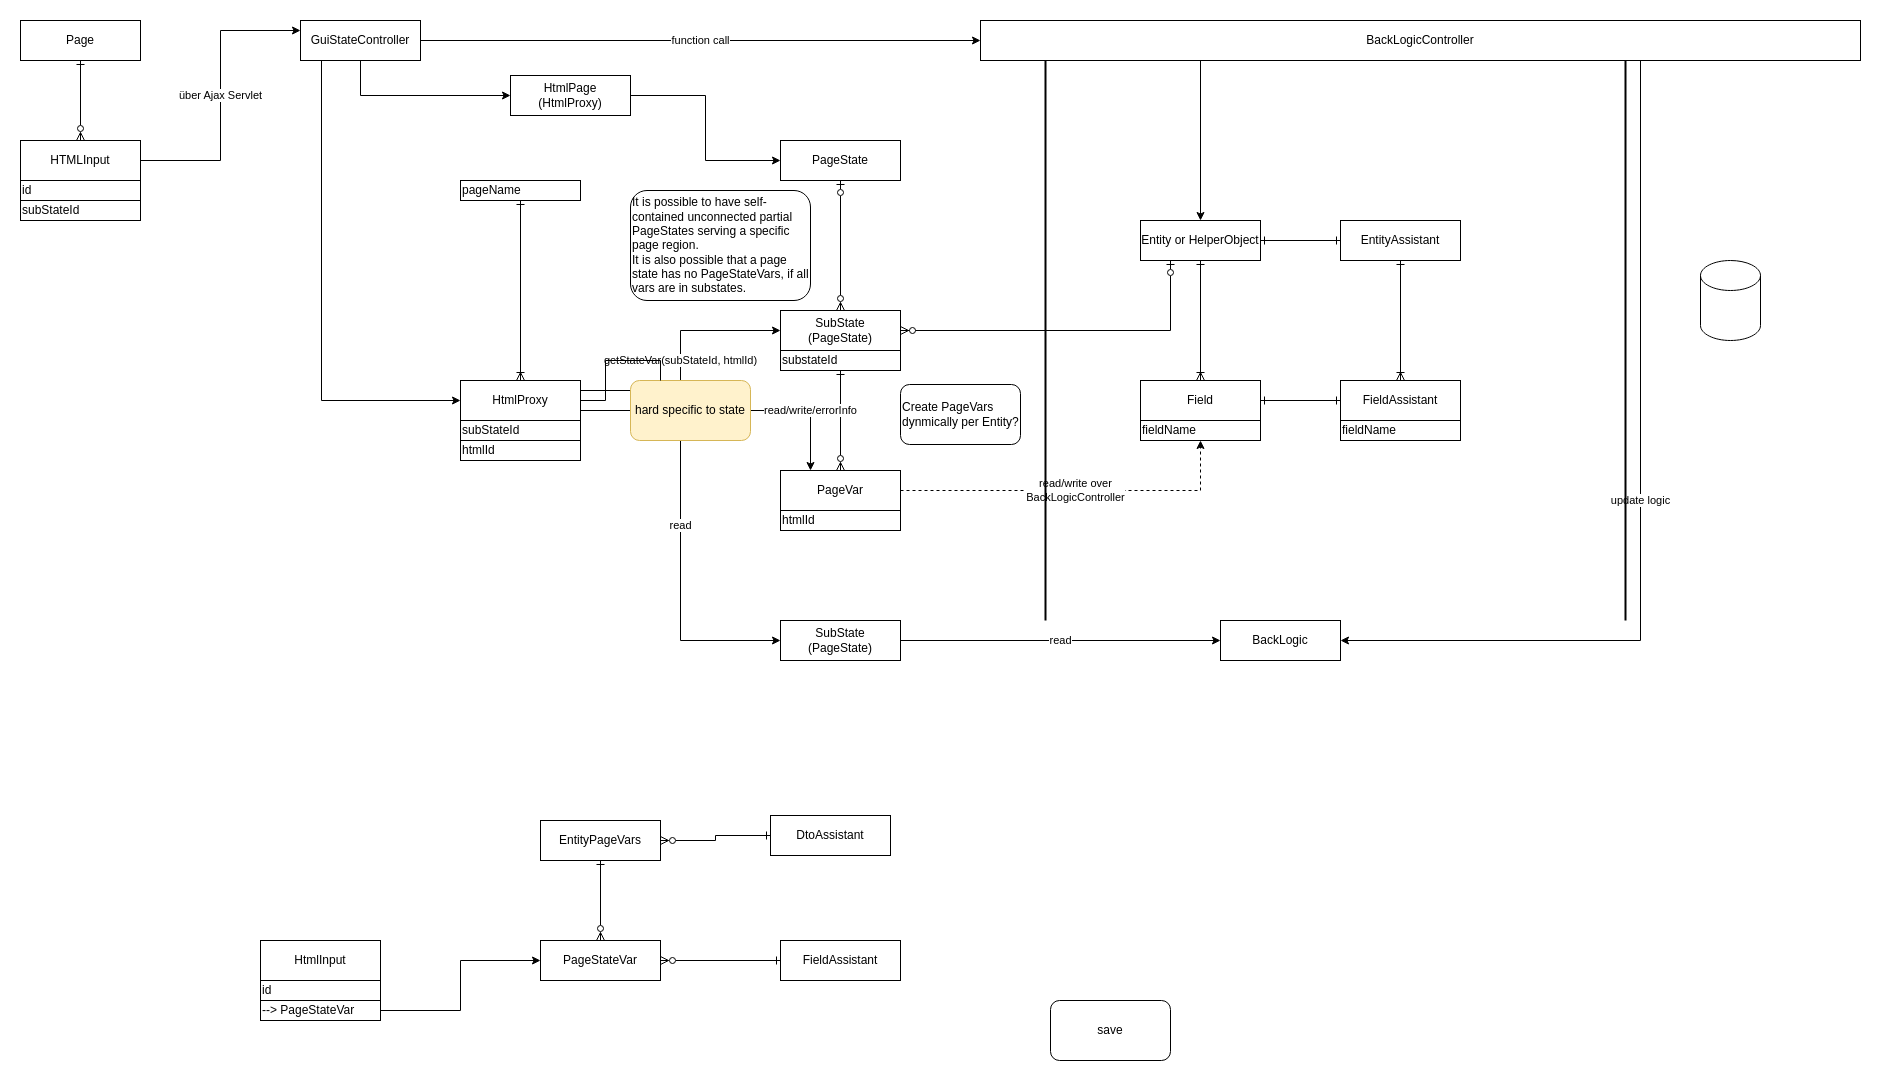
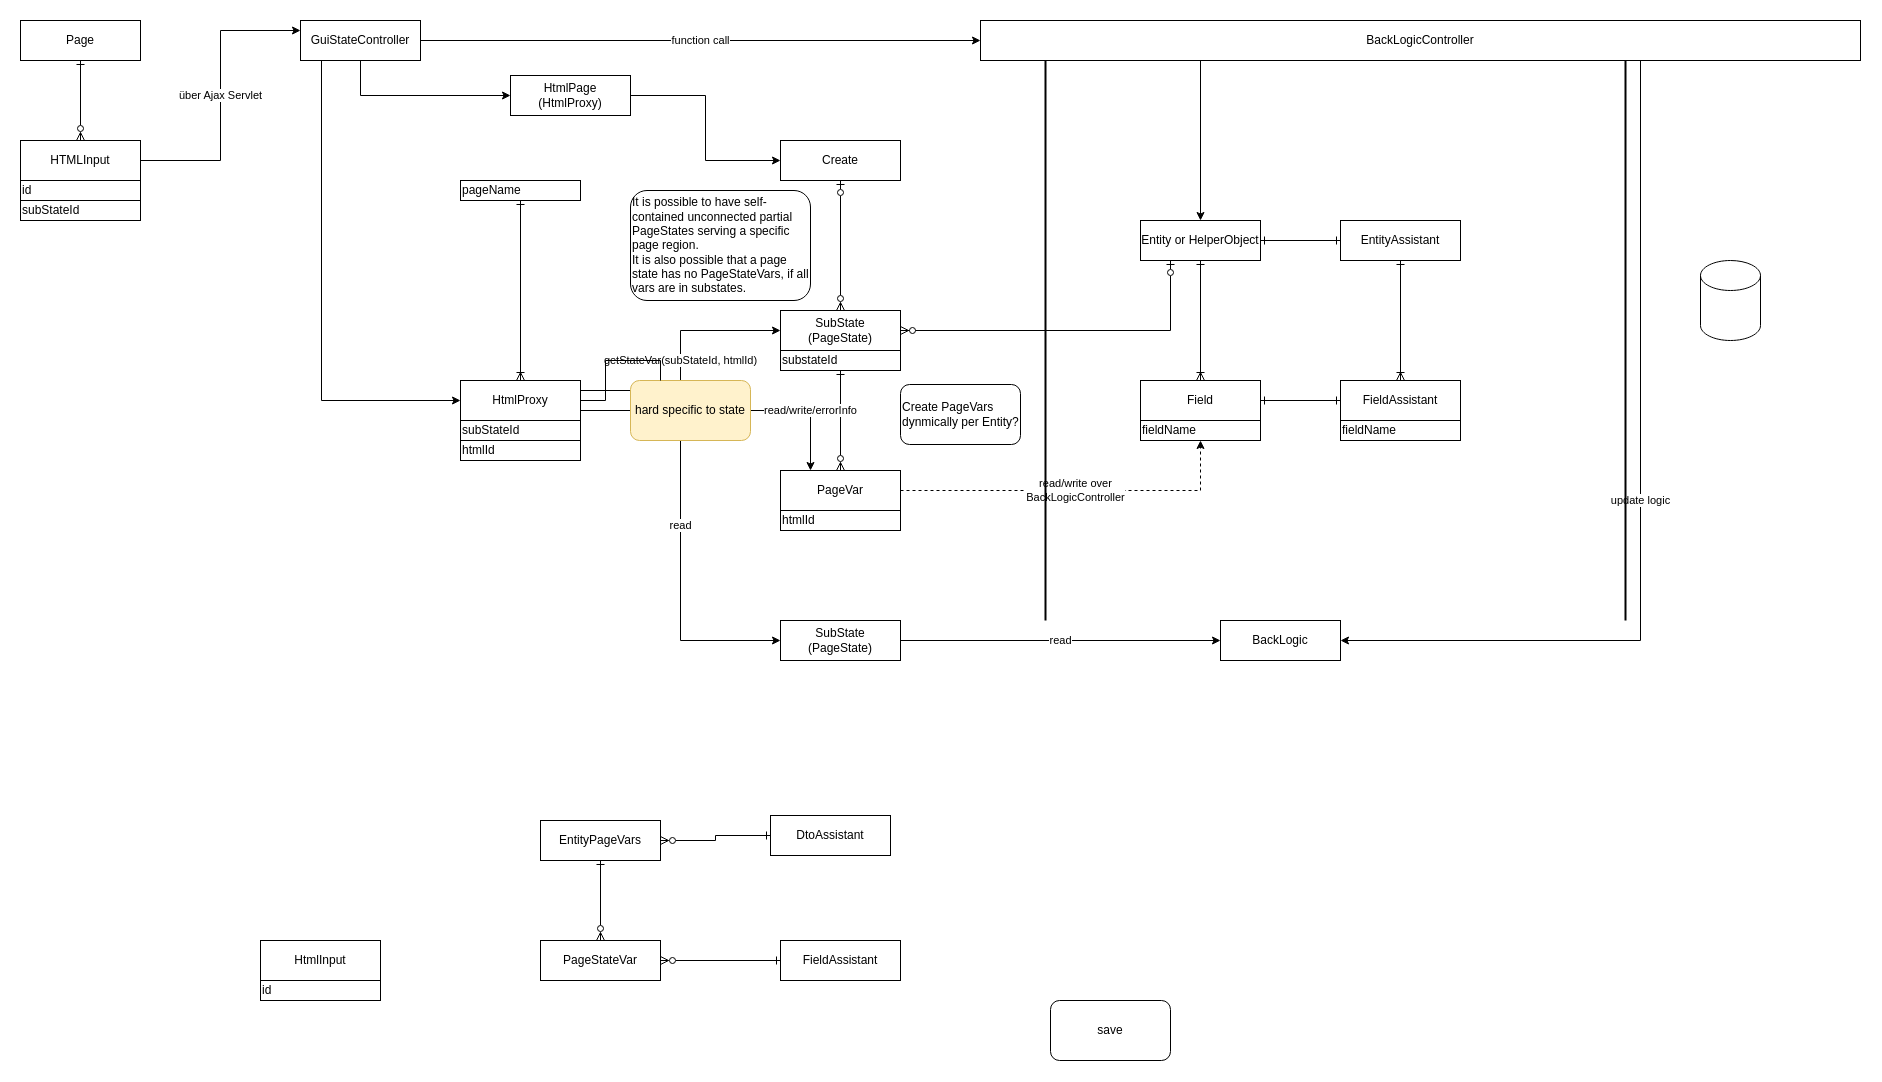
node "PageState": label "PageState" -> "Create"
edge "--> PageStateVar" -> "PageStateVar": removed
node "--> PageStateVar": removed
